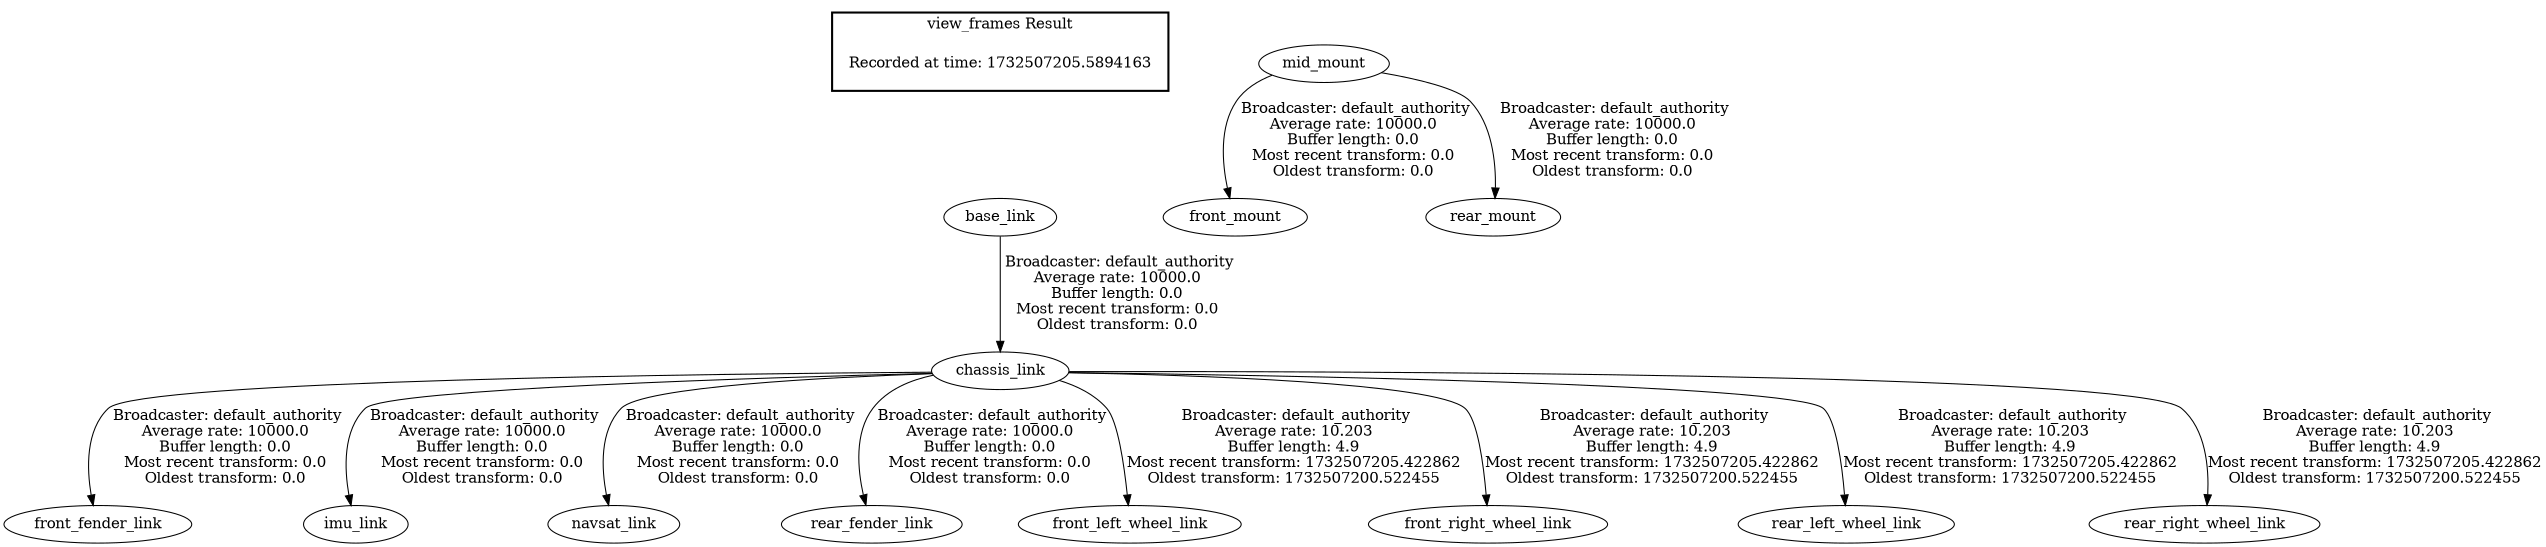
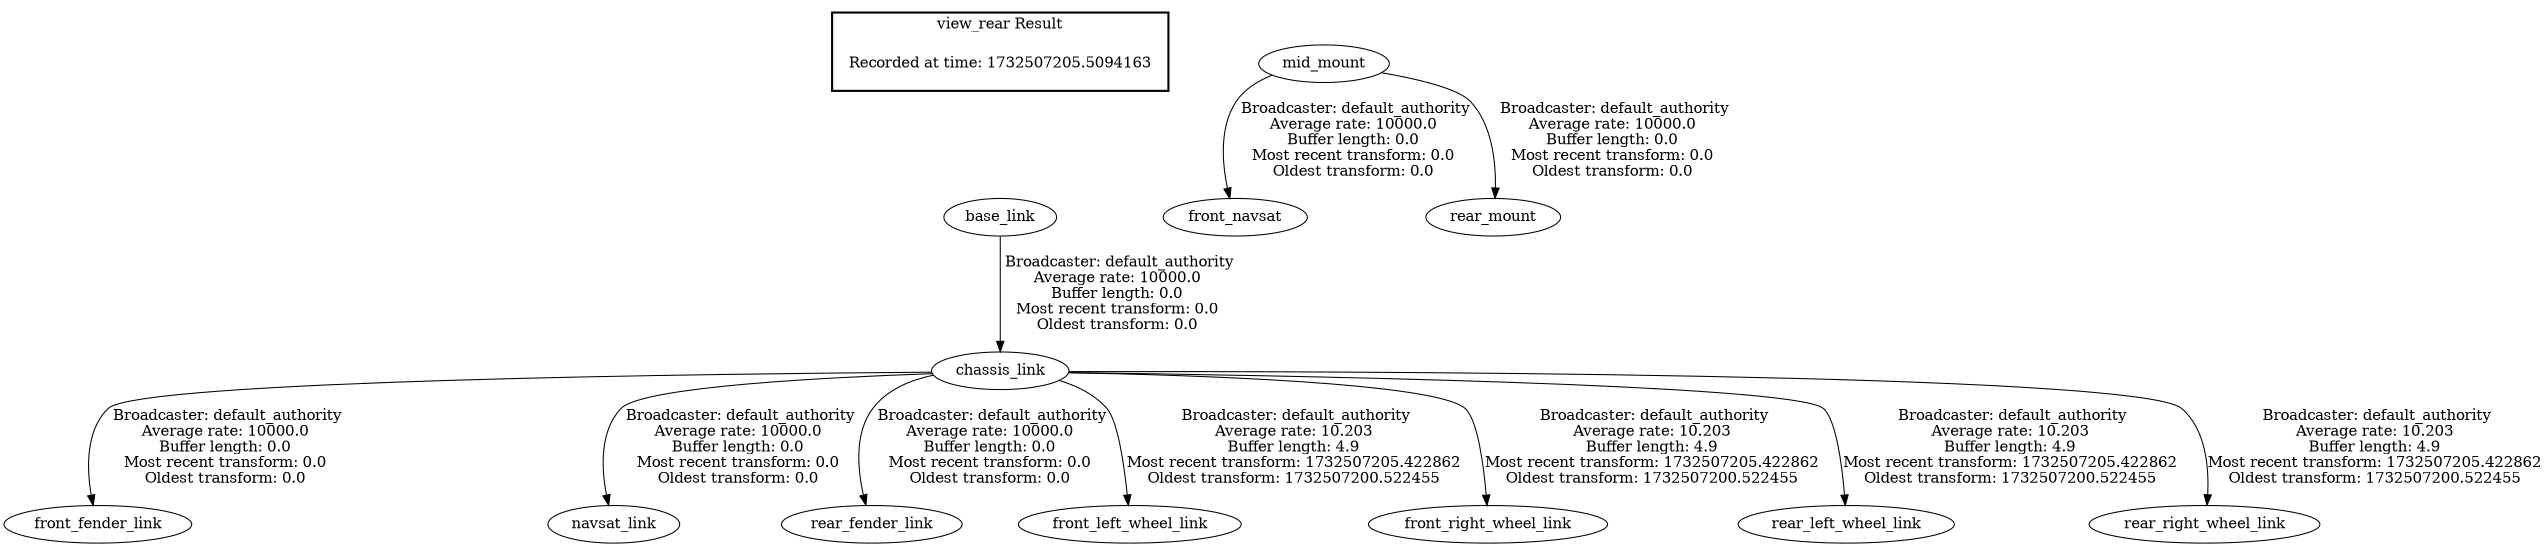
cluster "view_frames Result": label "view_frames Result" -> "view_rear Result"
node "Recorded at time: 1732507205.5894163": label "Recorded at time: 1732507205.5894163" -> "Recorded at time: 1732507205.5094163"
node "front_mount": label "front_mount" -> "front_navsat"
node "imu_link": removed
